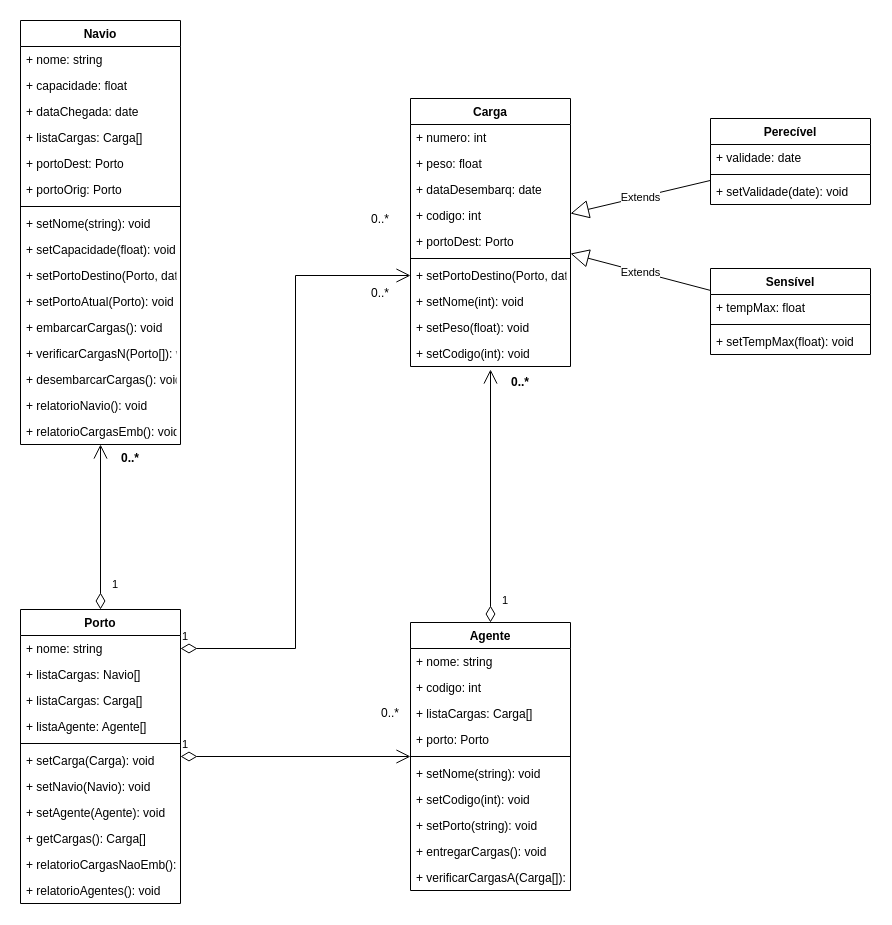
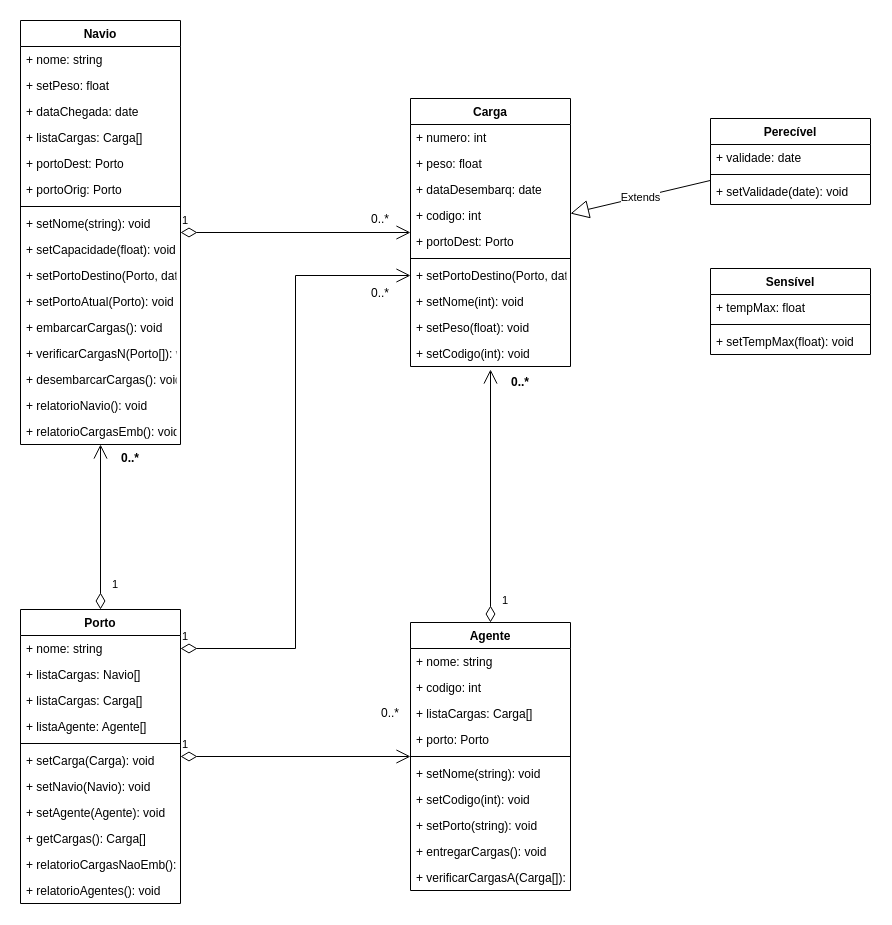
node "+ capacidade: float": label "+ capacidade: float" -> "+ setPeso: float"
edge "Navio" -- "Carga": added, label "1"
edge "Sensível" -> "Carga": removed, label "Extends"
